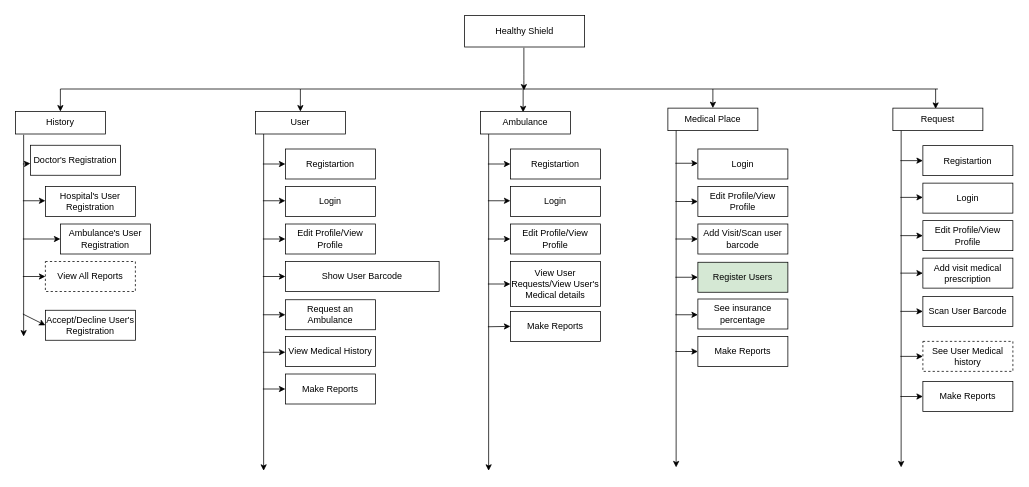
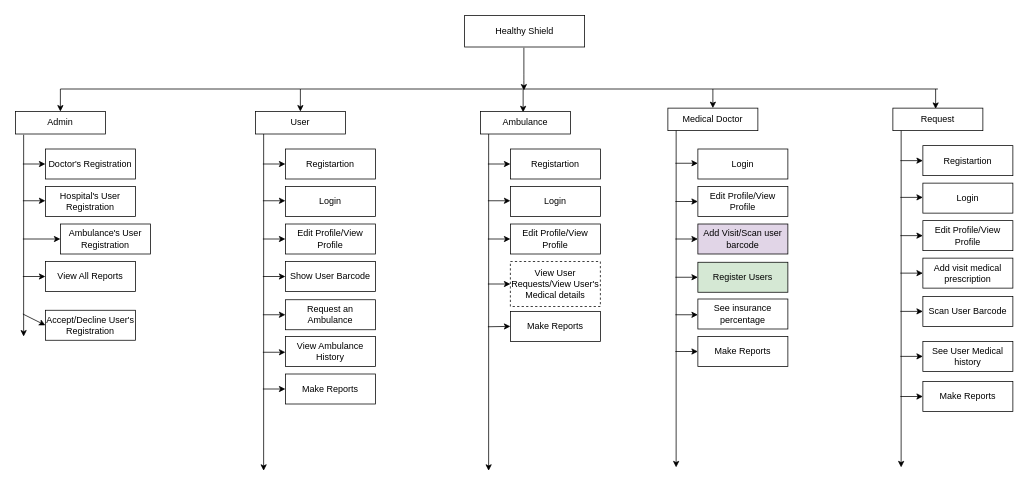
node "Medical Place": label "Medical Place" -> "Medical Doctor"
node "History": label "History" -> "Admin"
node "Doctor's Registration": moved (75, 160) -> (90, 164)
node "Add Visit/Scan user barcode": fillcolor #ffffff -> #e1d5e7
node "View All Reports": style dashed -> solid
node "Show User Barcode": size 154x30 -> 90x30
node "View User Requests/View User's Medical details": style solid -> dashed
node "View Medical History": label "View Medical History" -> "View Ambulance History"
node "See User Medical history": style dashed -> solid
